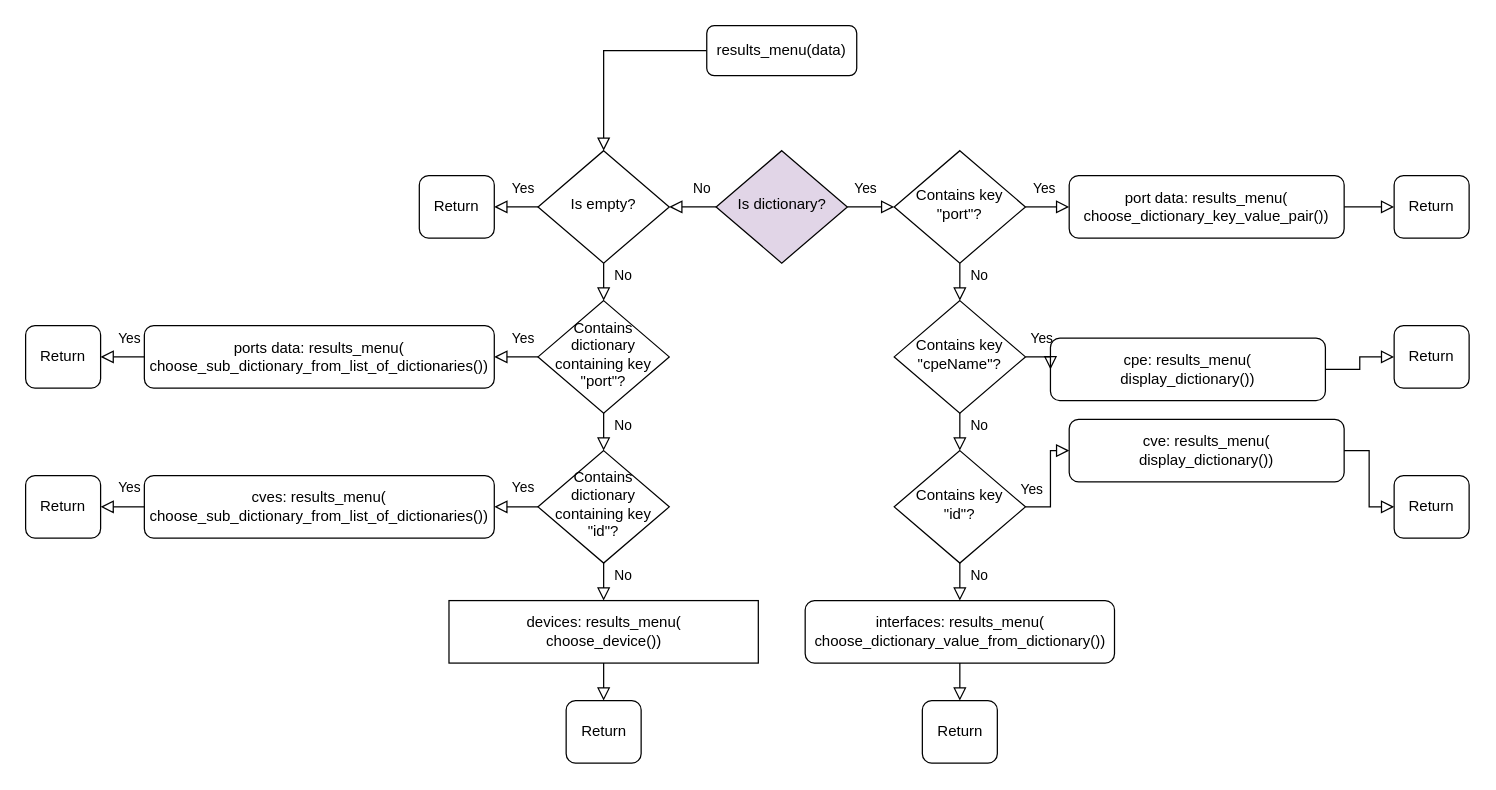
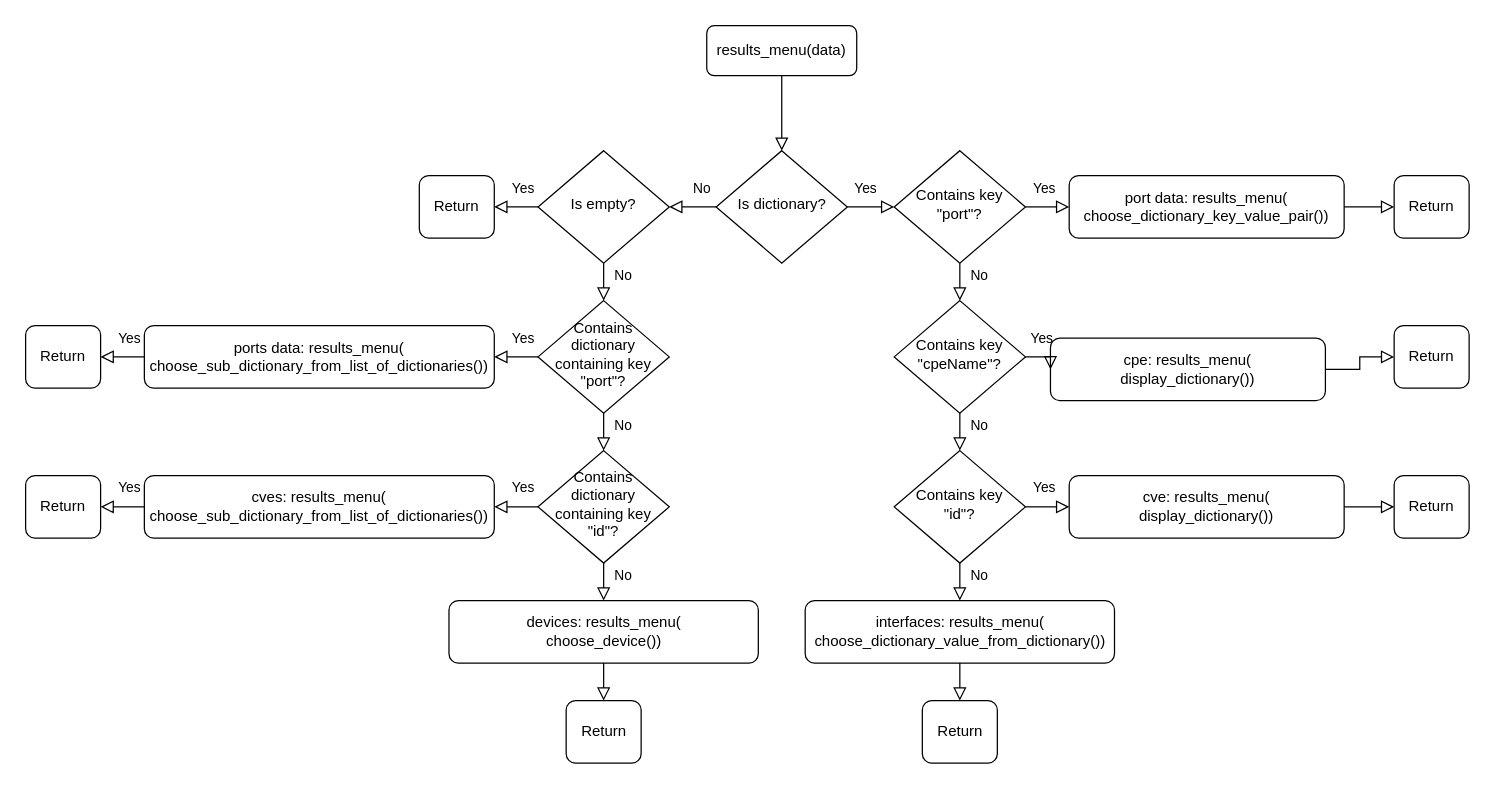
edge "results_menu(data)" -> "Is empty?": now "results_menu(data)" -> "Is dictionary?"
node "Is dictionary?": fillcolor #e1d5e7 -> #ffffff
node "cve: results_menu( display_dictionary())": moved (1207, 451) -> (1207, 507)
node "devices: results_menu( choose_device())": shape rectangle -> rounded rectangle
